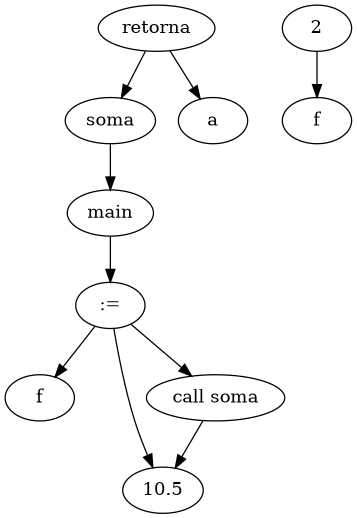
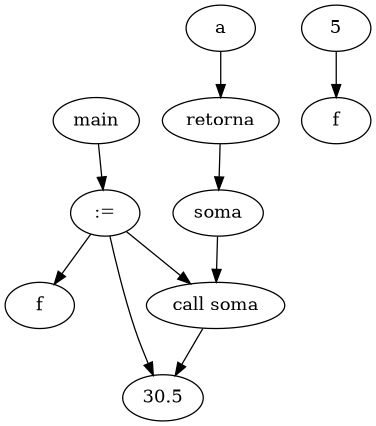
node "2": label "2" -> "5"
edge "retorna" -> "a": reversed
edge "soma" -> "main": now "soma" -> "call soma"
node "10.5": label "10.5" -> "30.5"
